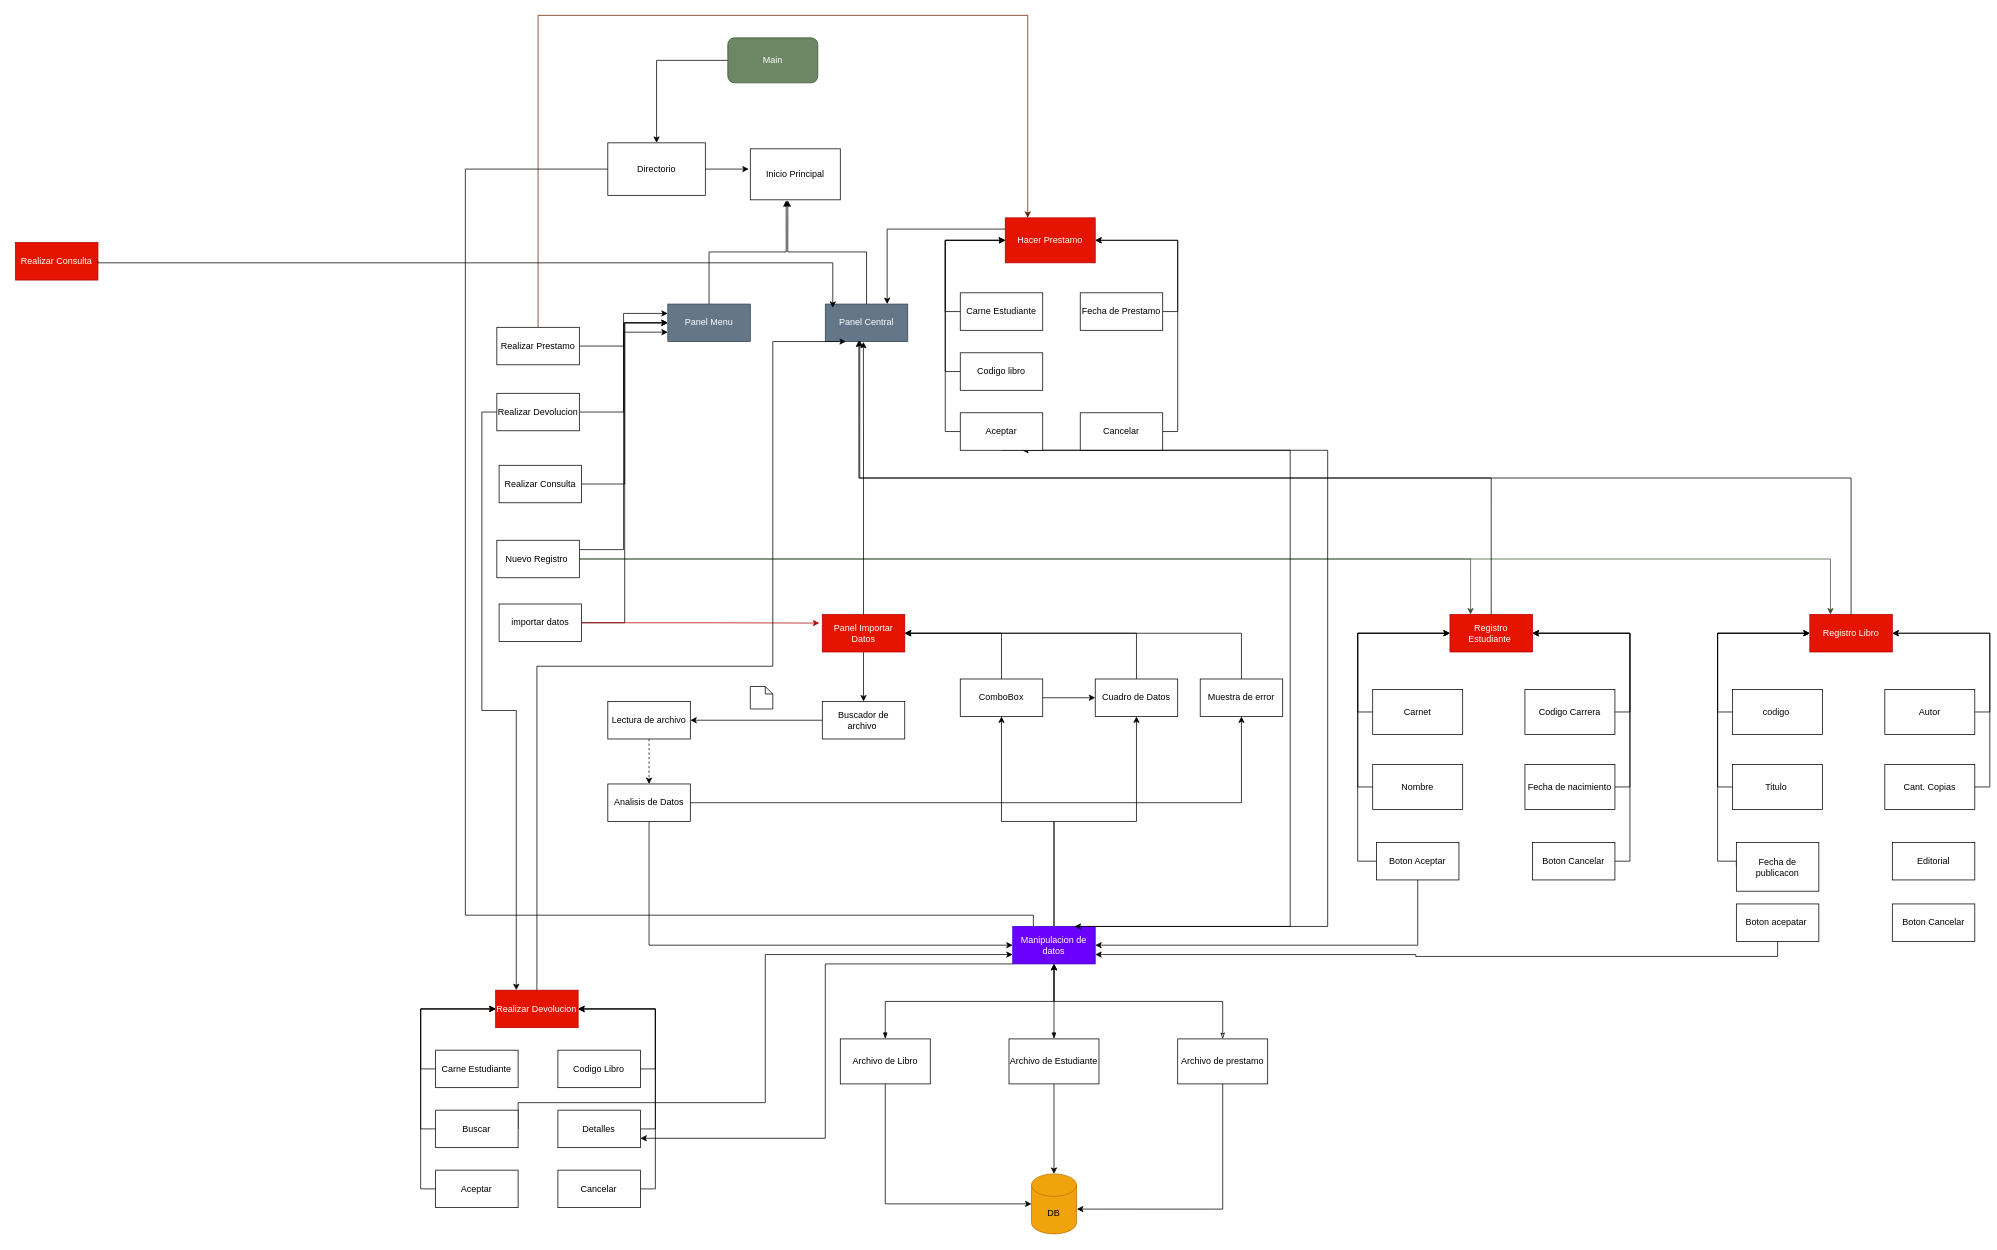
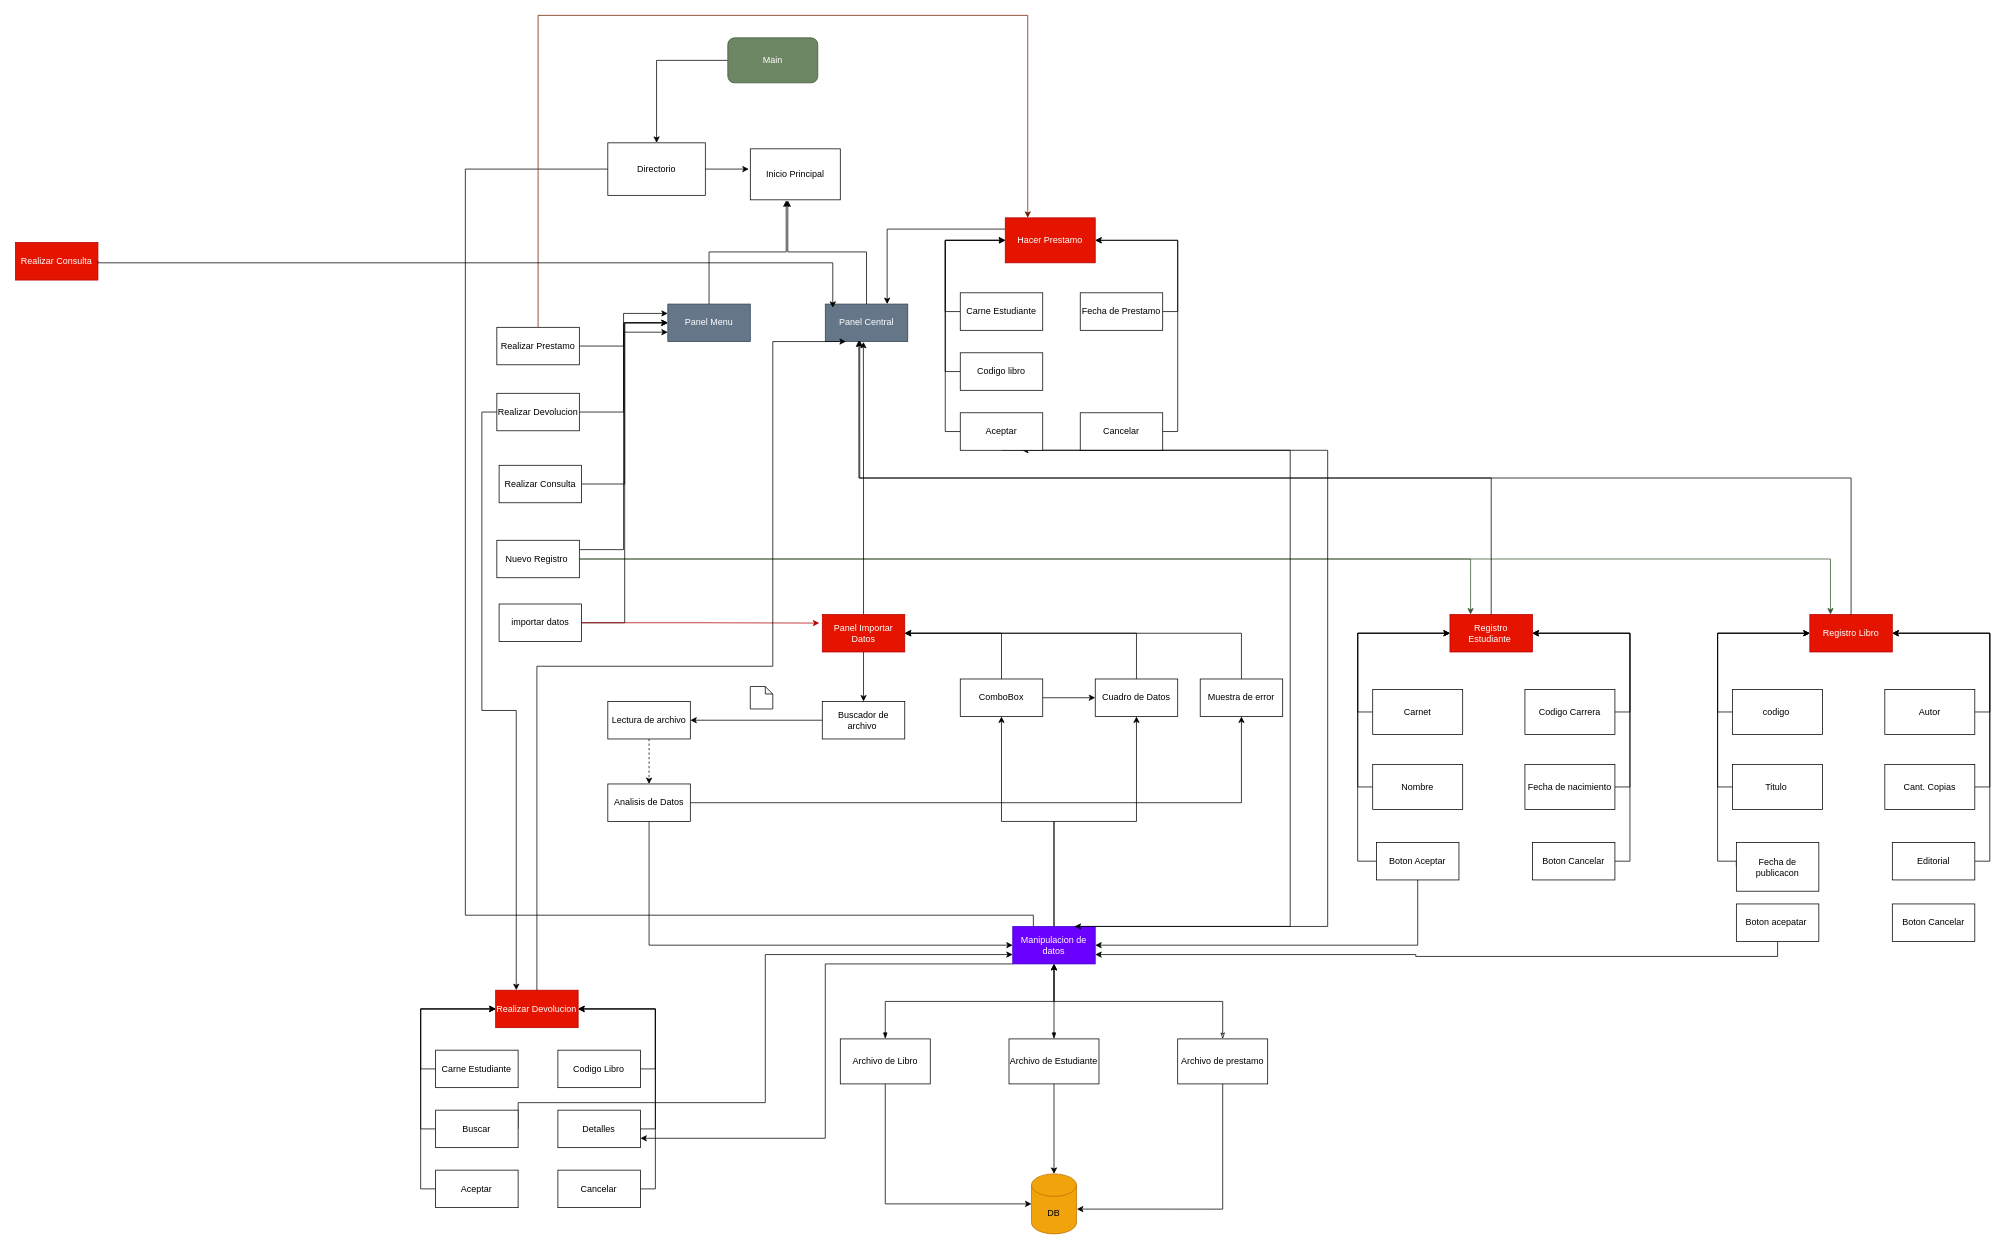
edge "Editorial" -> "Registro Libro": added
